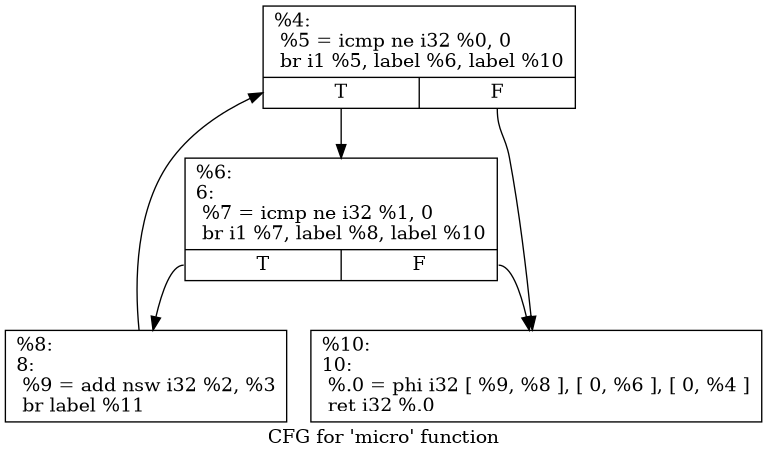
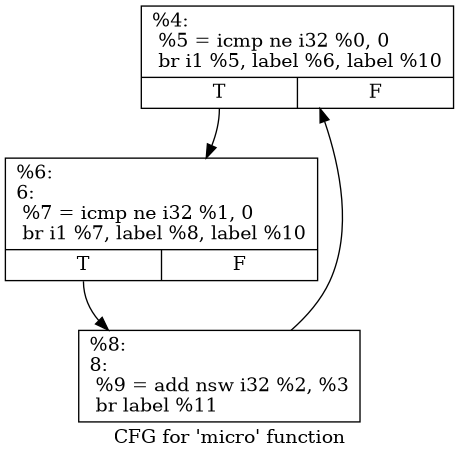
node "%10:": removed
